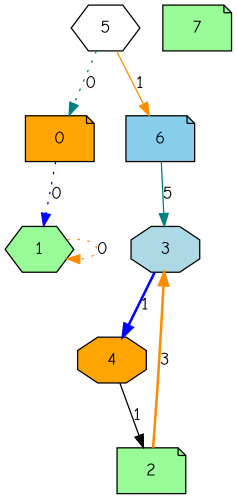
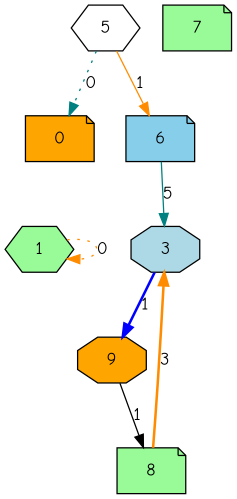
edge "0" -> "1": removed, label "0"
node "4": label "4" -> "9"
node "2": label "2" -> "8"
